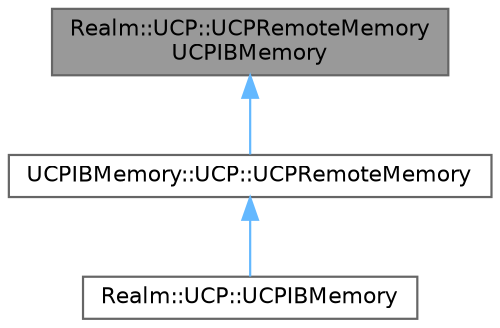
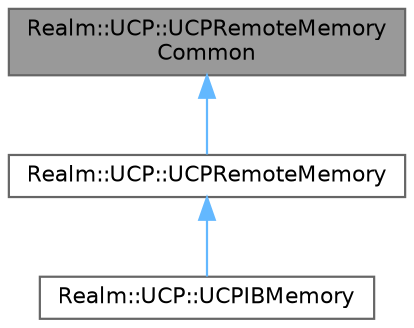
node "Realm::UCP::UCPRemoteMemory UCPIBMemory": label "Realm::UCP::UCPRemoteMemory UCPIBMemory" -> "Realm::UCP::UCPRemoteMemory Common"
node "UCPIBMemory::UCP::UCPRemoteMemory": label "UCPIBMemory::UCP::UCPRemoteMemory" -> "Realm::UCP::UCPRemoteMemory"
